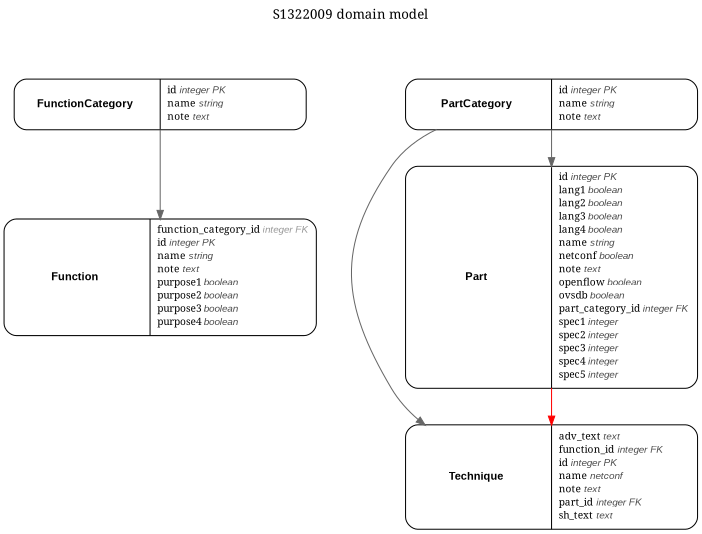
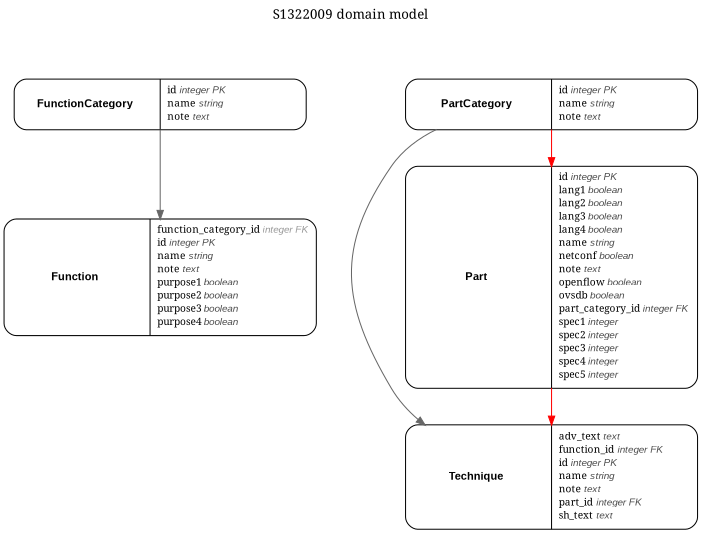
edge "PartCategory" -- "Part": color gray40 -> red
node "Technique": text "netconf" -> "string"
